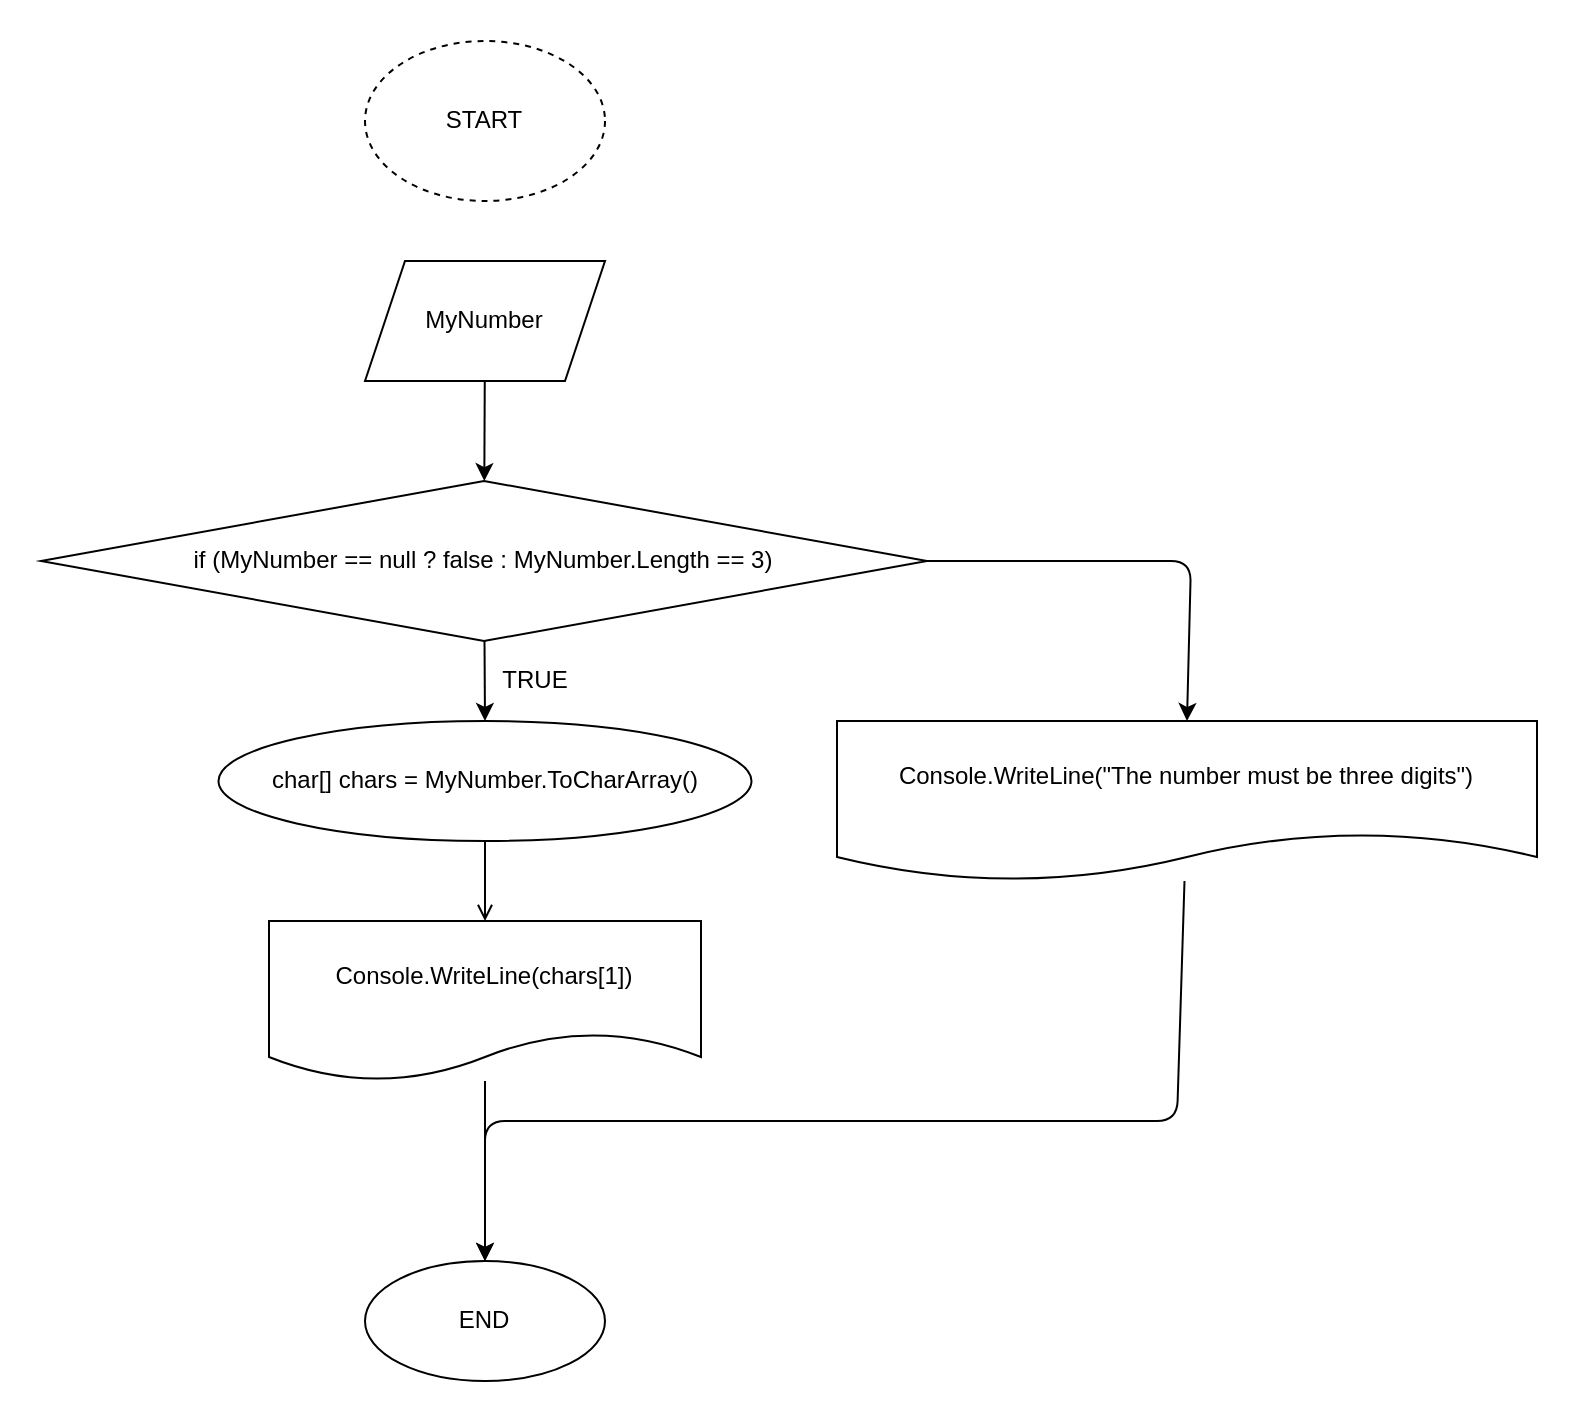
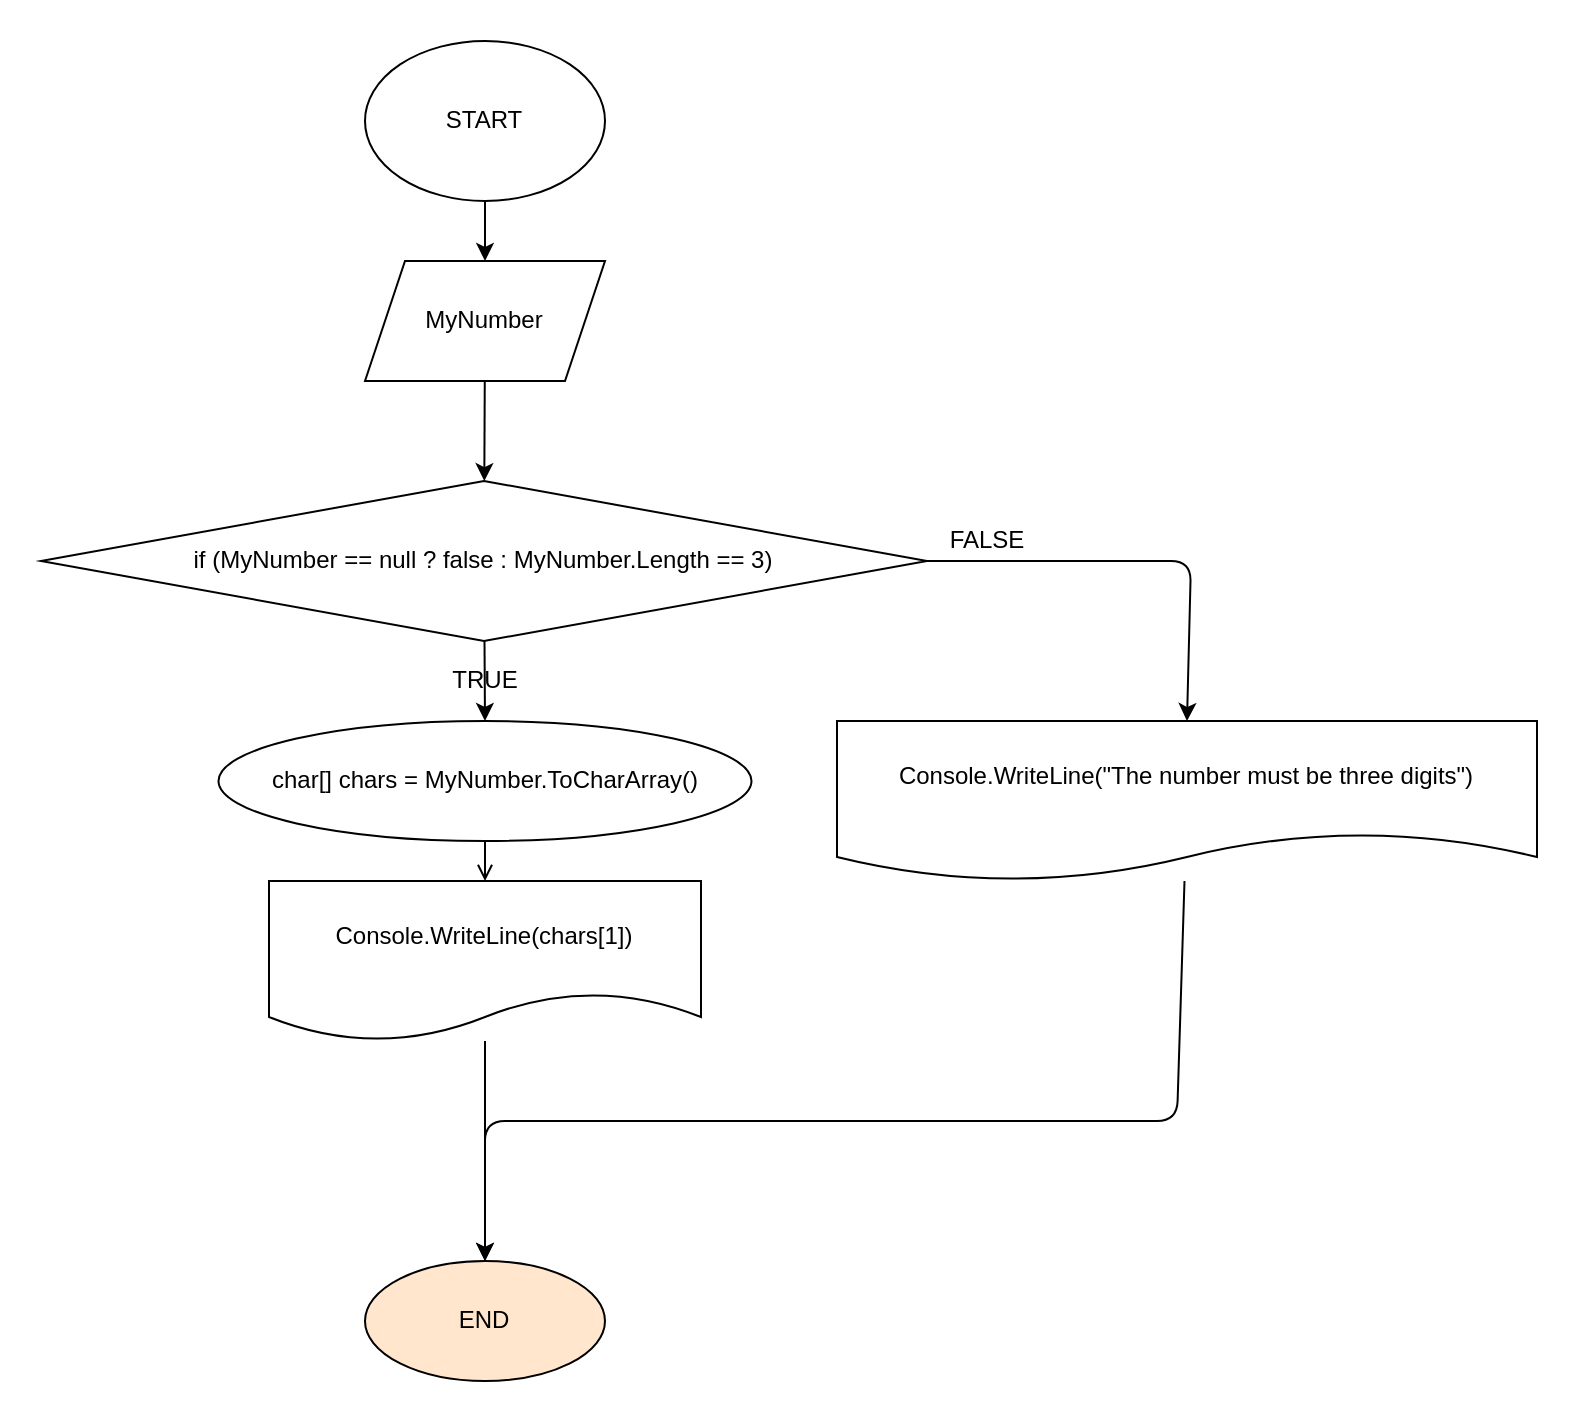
node "START": style dashed -> solid
edge "START" -> "MyNumber": added
node "FALSE": added
node "TRUE": moved (535, 681) -> (485, 681)
node "Console.WriteLine(chars[1])": moved (485, 1001) -> (485, 961)
node "END": fillcolor #ffffff -> #ffe6cc
